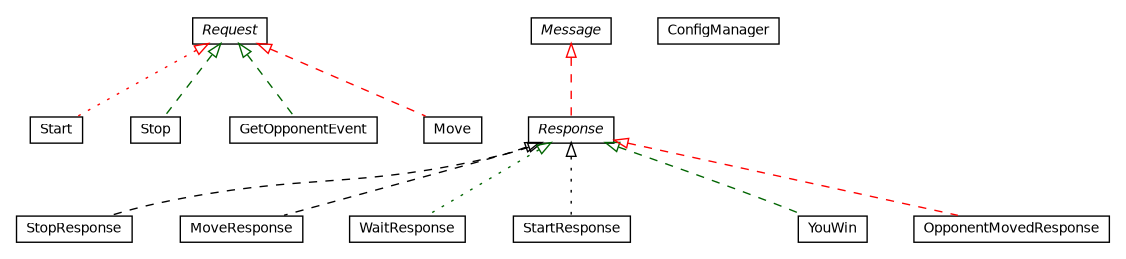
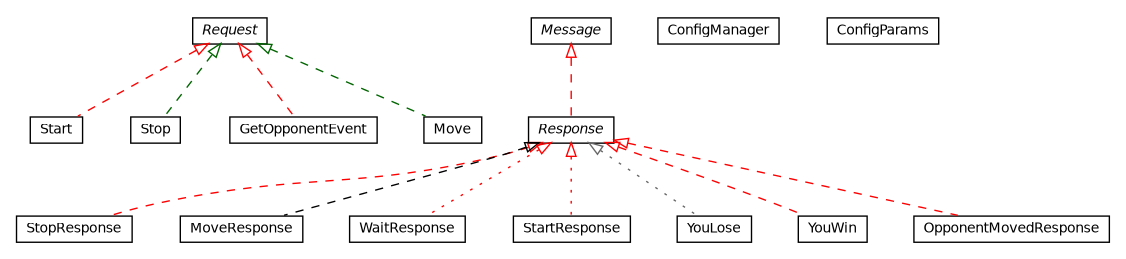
node "ConfigParams": added
edge "Move" -> "Request": color red -> darkgreen
edge "Start" -> "Request": style dotted -> dashed
edge "GetOpponentEvent" -> "Request": color darkgreen -> red
edge "YouWin" -> "Response": color darkgreen -> red
edge "StopResponse" -> "Response": color black -> red
edge "WaitResponse" -> "Response": color darkgreen -> red
edge "StartResponse" -> "Response": color black -> red
node "YouLose": added
